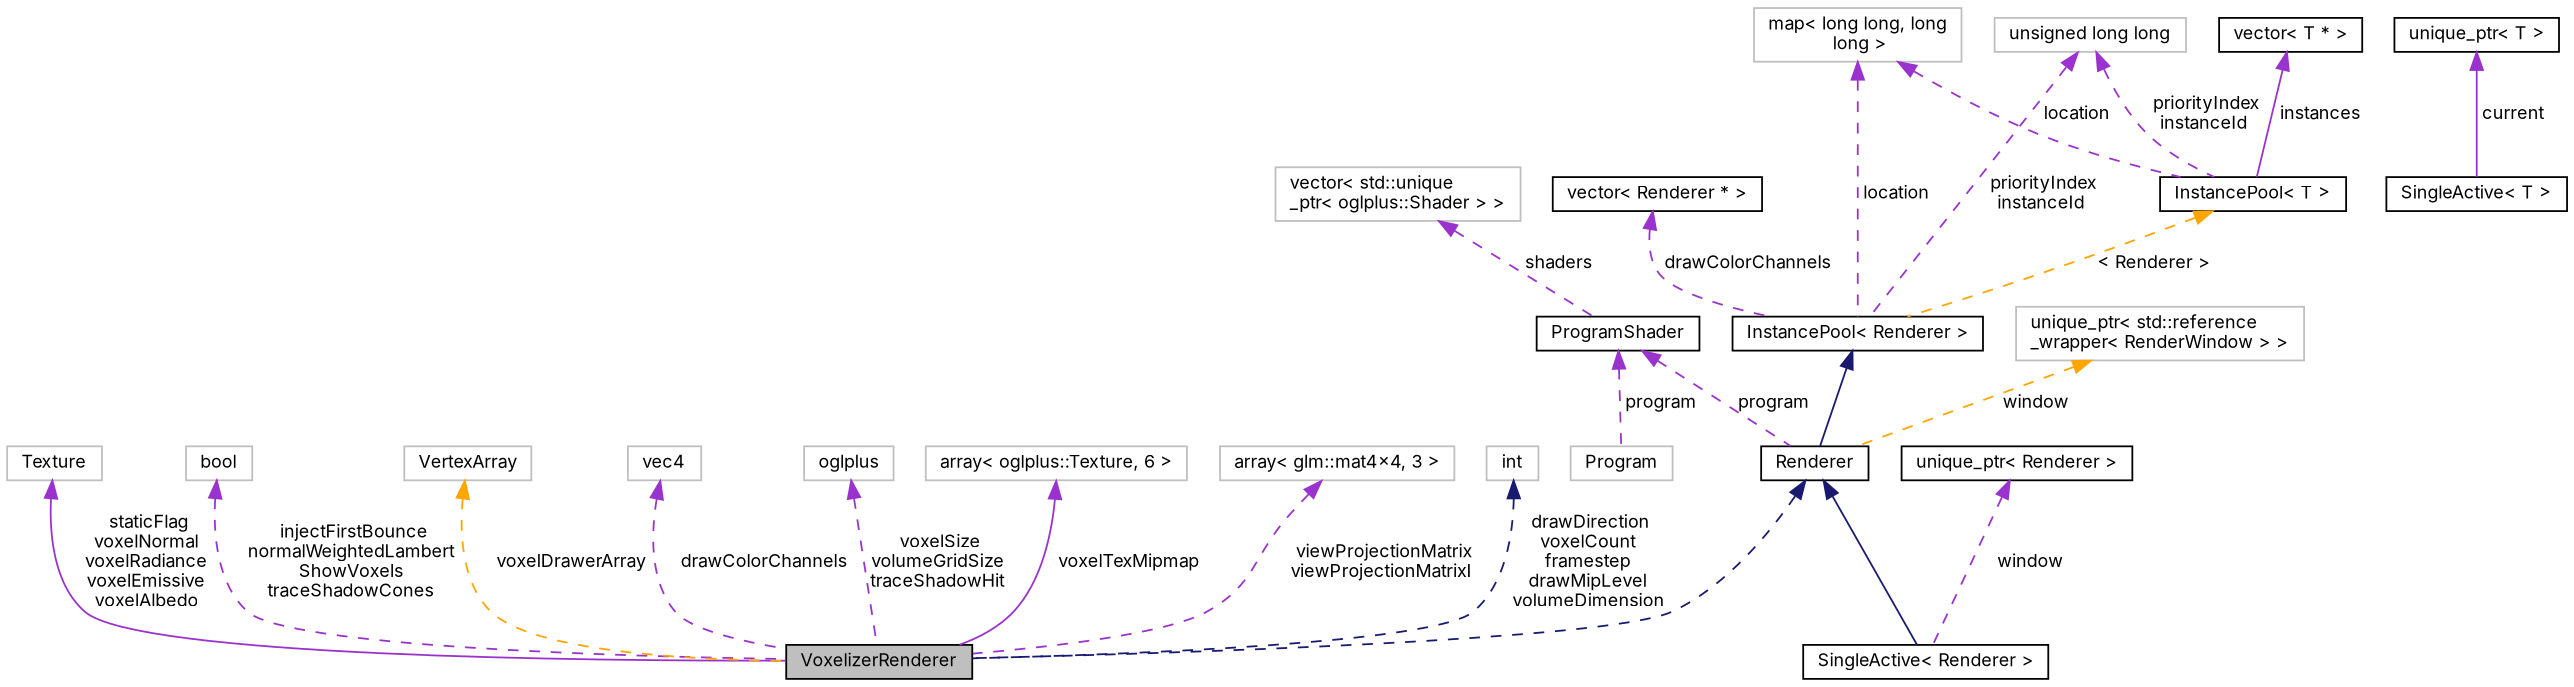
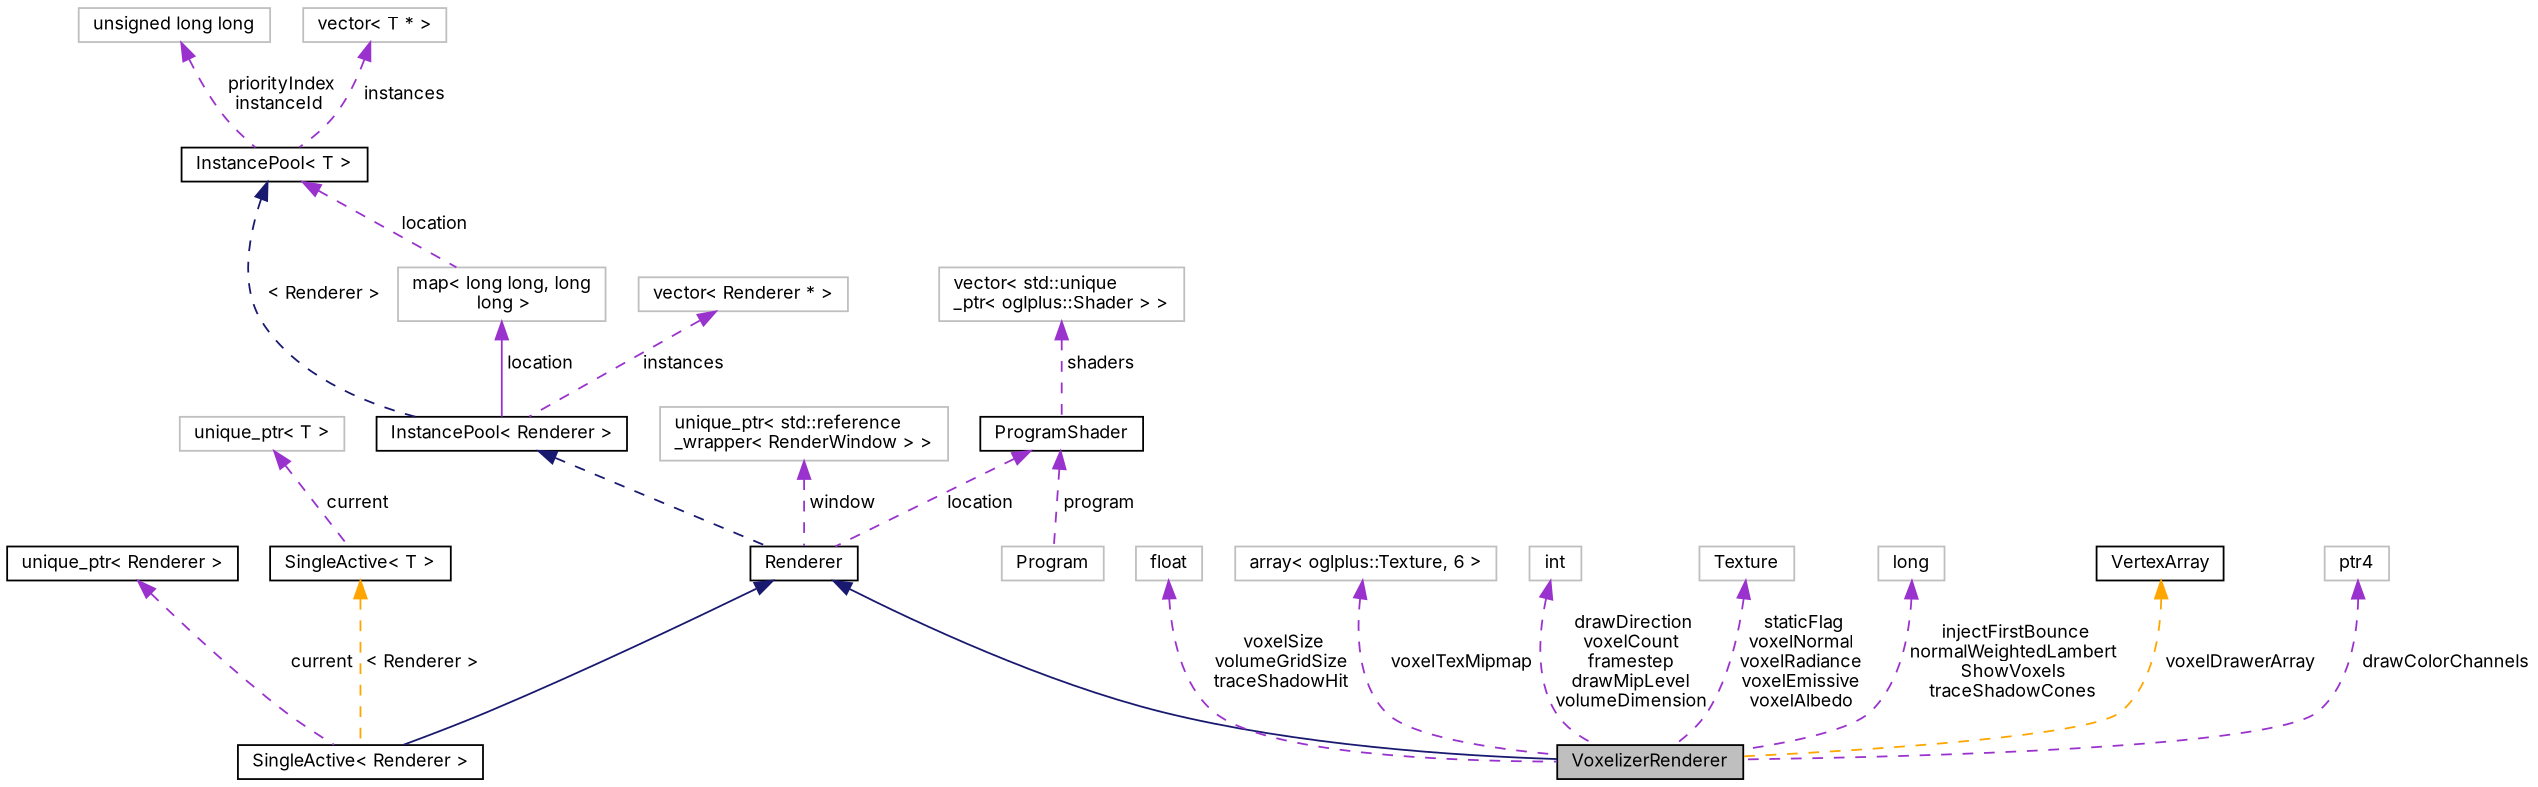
node "vector< T * >": color black -> grey75
node "unique_ptr< T >": color black -> grey75
edge "InstancePool< T >" -> "vector< T * >": style solid -> dashed
edge "SingleActive< T >" -> "unique_ptr< T >": style solid -> dashed
edge "InstancePool< T >" -> "map< long long, long long >": reversed
edge "InstancePool< Renderer >" -> "unsigned long long": removed, label "priorityIndex instanceId"
node "vector< Renderer * >": color black -> grey75
edge "InstancePool< Renderer >" -> "map< long long, long long >": style dashed -> solid
edge "InstancePool< Renderer >" -> "vector< Renderer * >": label " drawColorChannels" -> " instances"
edge "InstancePool< Renderer >" -> "InstancePool< T >": color orange -> midnightblue
edge "Renderer" -> "ProgramShader": label " program" -> " location"
edge "Renderer" -> "InstancePool< Renderer >": style solid -> dashed
edge "Renderer" -> "unique_ptr< std::reference _wrapper< RenderWindow > >": color orange -> darkorchid3
node "bool": label "bool" -> "long"
node "VertexArray": color grey75 -> black
node "vec4": label "vec4" -> "ptr4"
node "oglplus": label "oglplus" -> "float"
node "array< glm::mat4x4, 3 >": removed
edge "SingleActive< Renderer >" -> "unique_ptr< Renderer >": label " window" -> " current"
edge "VoxelizerRenderer" -> "array< oglplus::Texture, 6 >": style solid -> dashed
edge "VoxelizerRenderer" -> "int": color midnightblue -> darkorchid3
edge "VoxelizerRenderer" -> "Renderer": style dashed -> solid
edge "VoxelizerRenderer" -> "Texture": style solid -> dashed
edge "SingleActive< Renderer >" -> "SingleActive< T >": added, label "< Renderer >"
